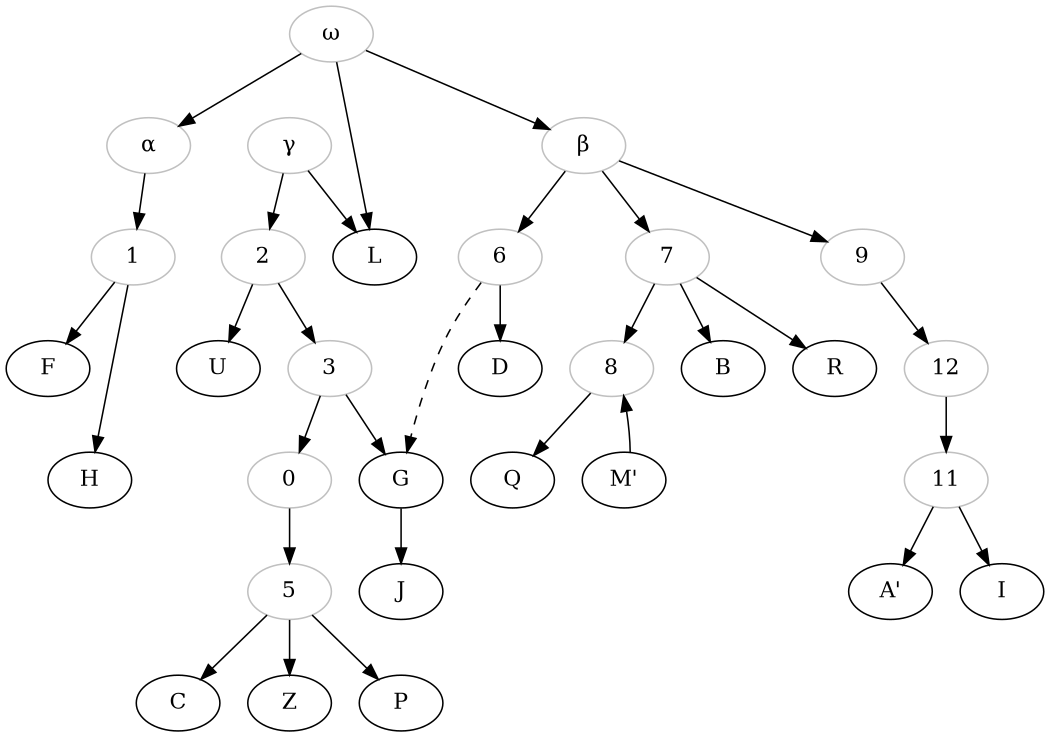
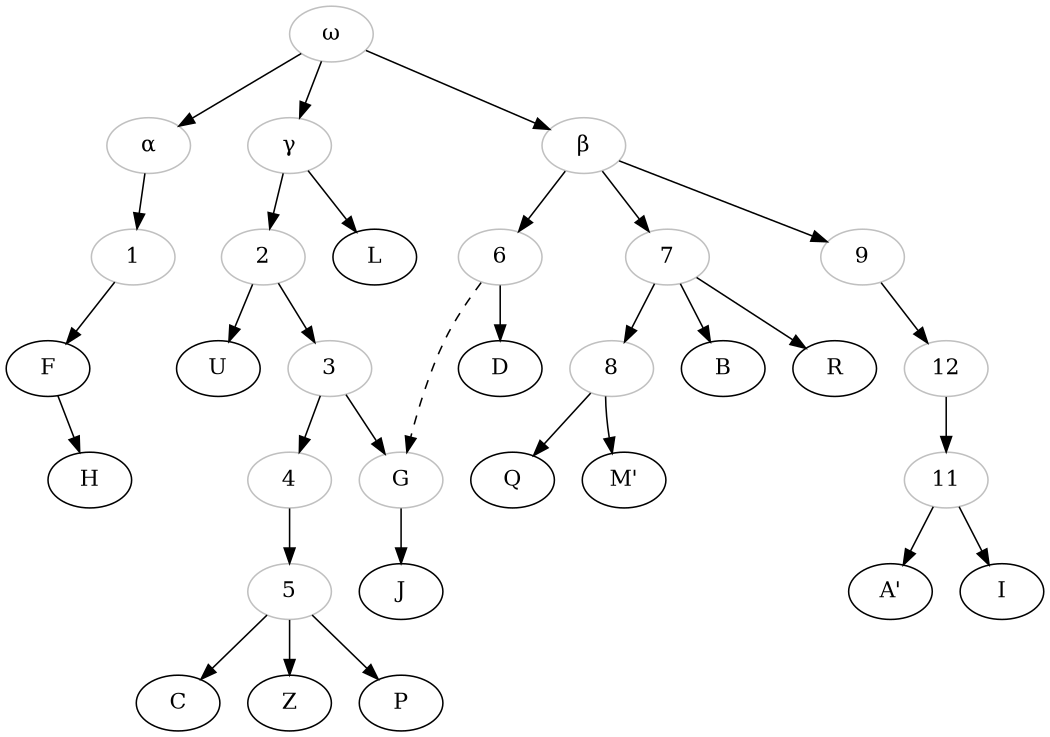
edge "ω" -> "L": now "ω" -> "γ"
edge "1" -> "H": now "F" -> "H"
edge "M'" -> "8": reversed
node "0": label "0" -> "4"
node "G": color black -> grey
